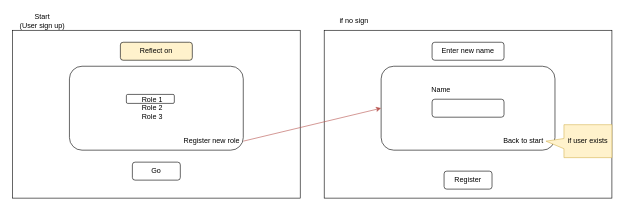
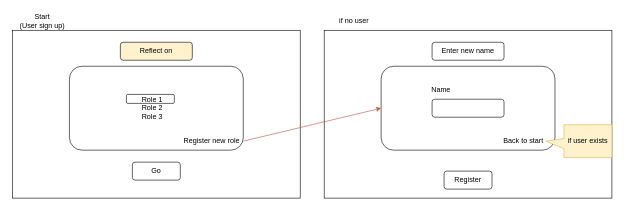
node "if no sign": label "if no sign" -> "if no user"
